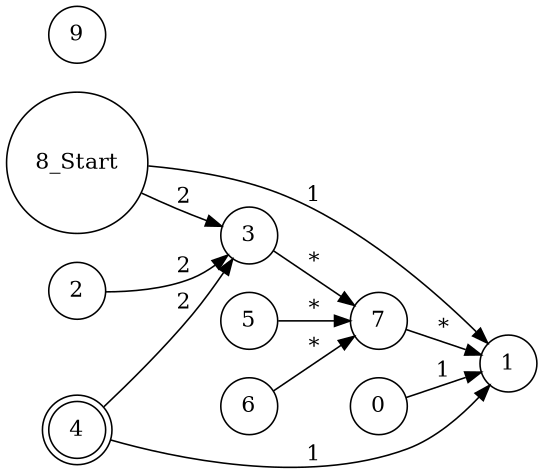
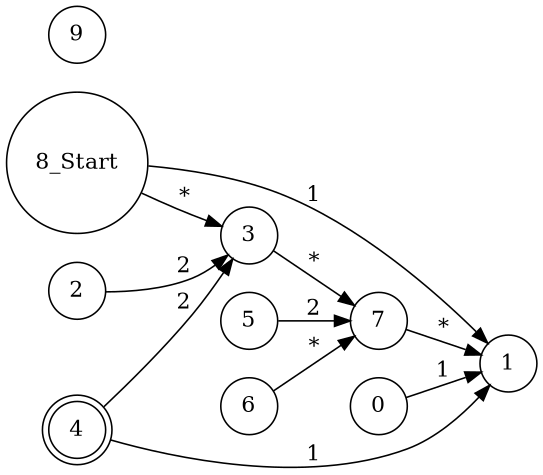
edge "8_Start" -> "3": label "2" -> "*"
edge "5" -> "7": label "*" -> "2"
